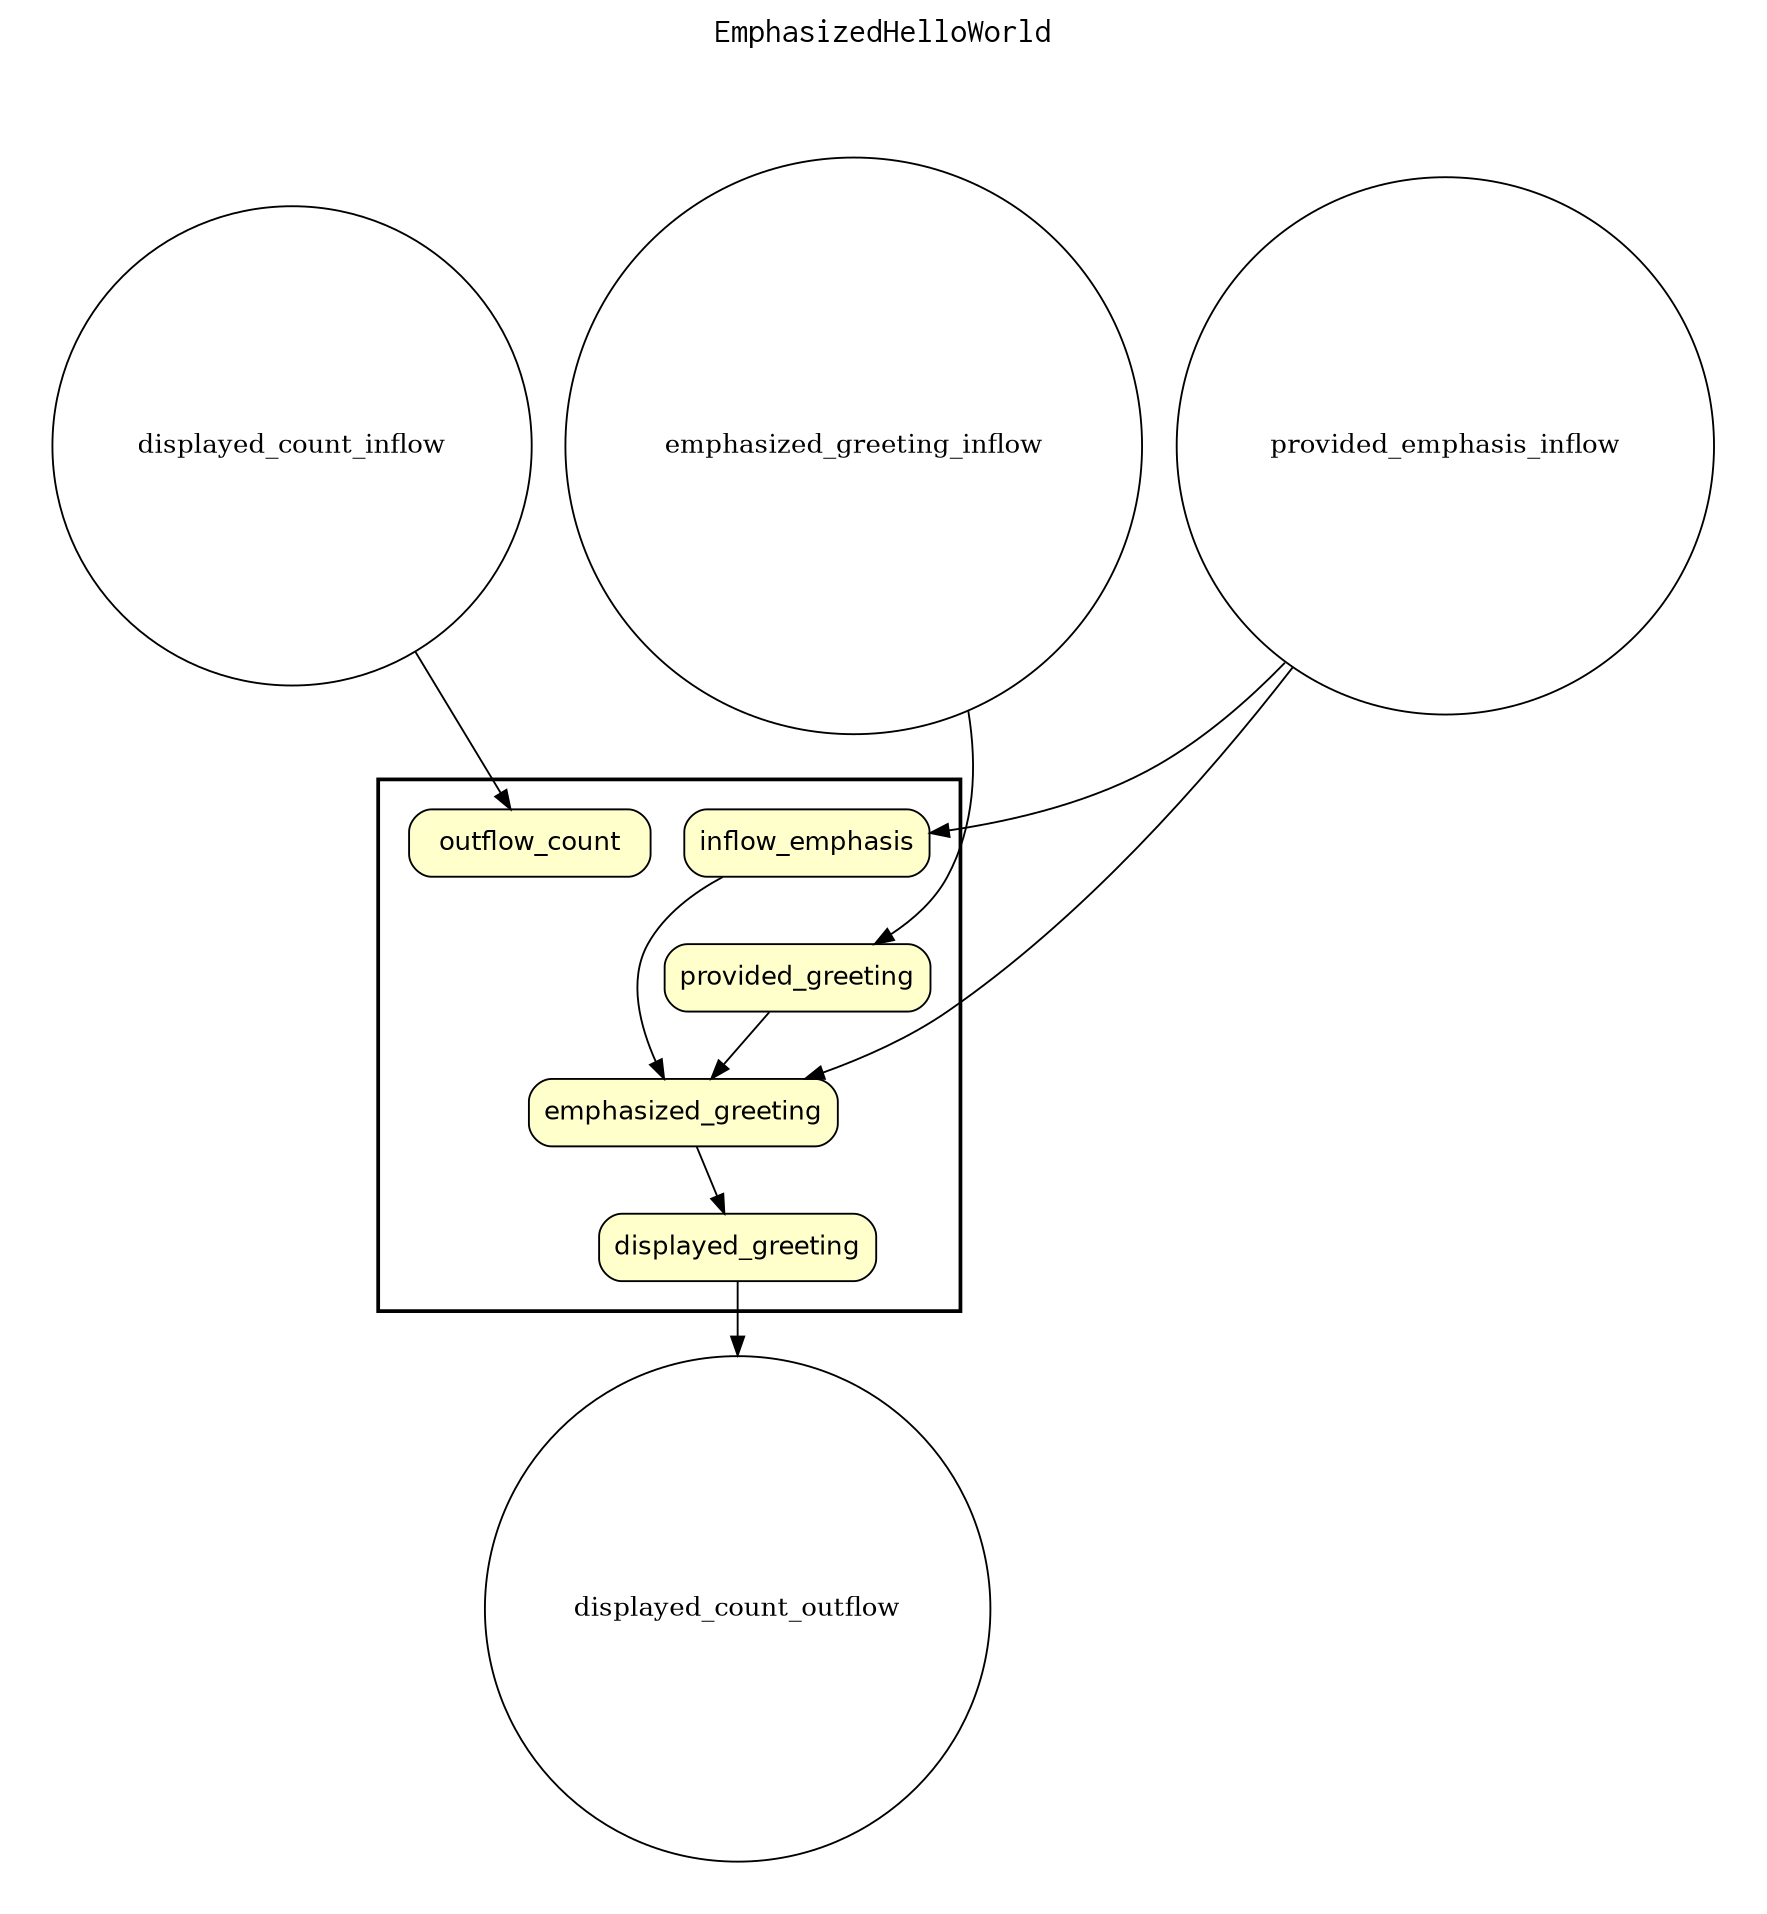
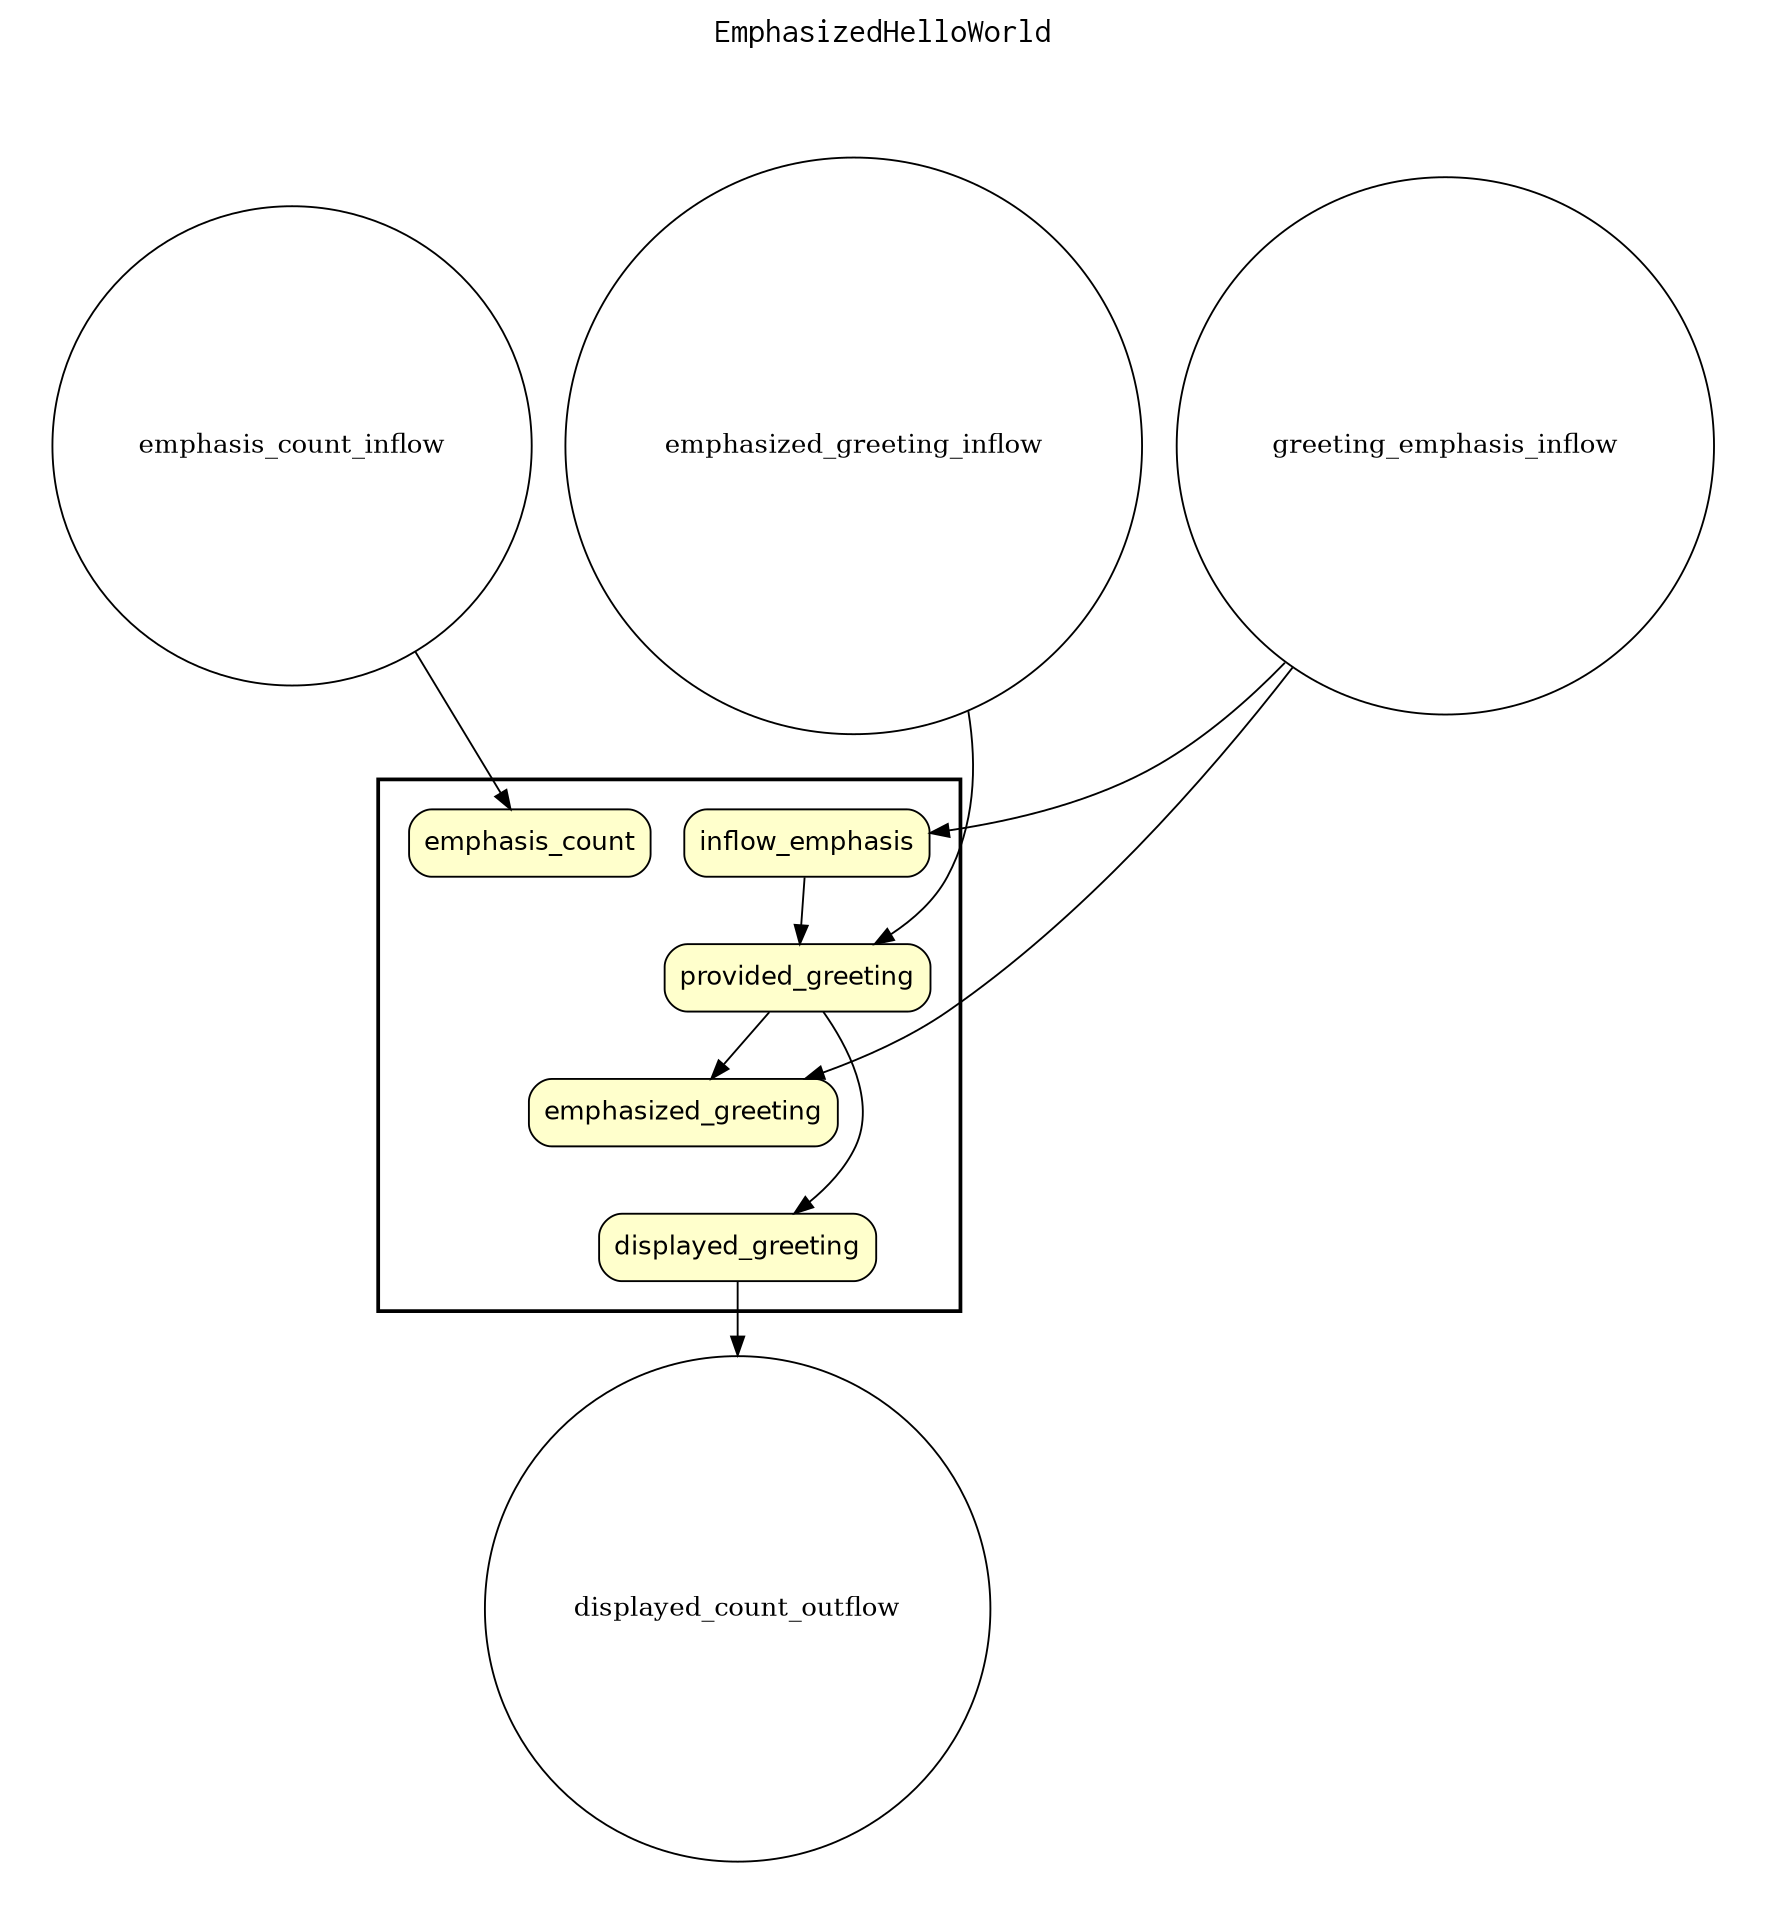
node "displayed_count_inflow": label "displayed_count_inflow" -> "emphasis_count_inflow"
node "provided_emphasis_inflow": label "provided_emphasis_inflow" -> "greeting_emphasis_inflow"
node "outflow_count": label "outflow_count" -> "emphasis_count"
edge "inflow_emphasis" -> "emphasized_greeting": now "inflow_emphasis" -> "provided_greeting"
edge "emphasized_greeting" -> "displayed_greeting": now "provided_greeting" -> "displayed_greeting"
